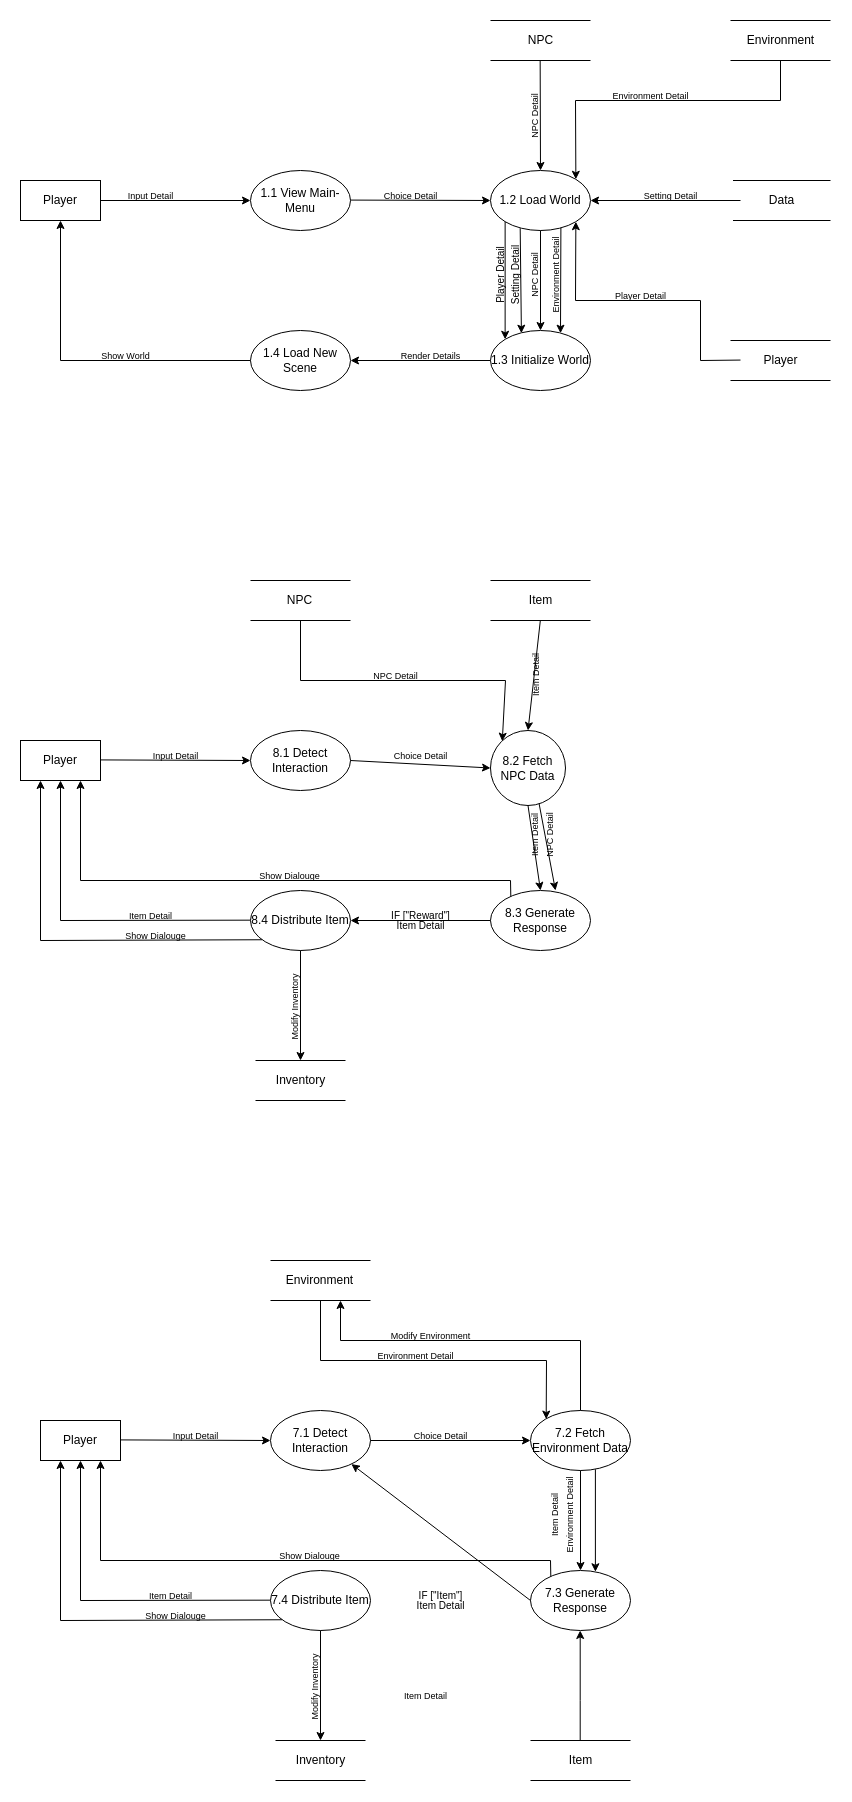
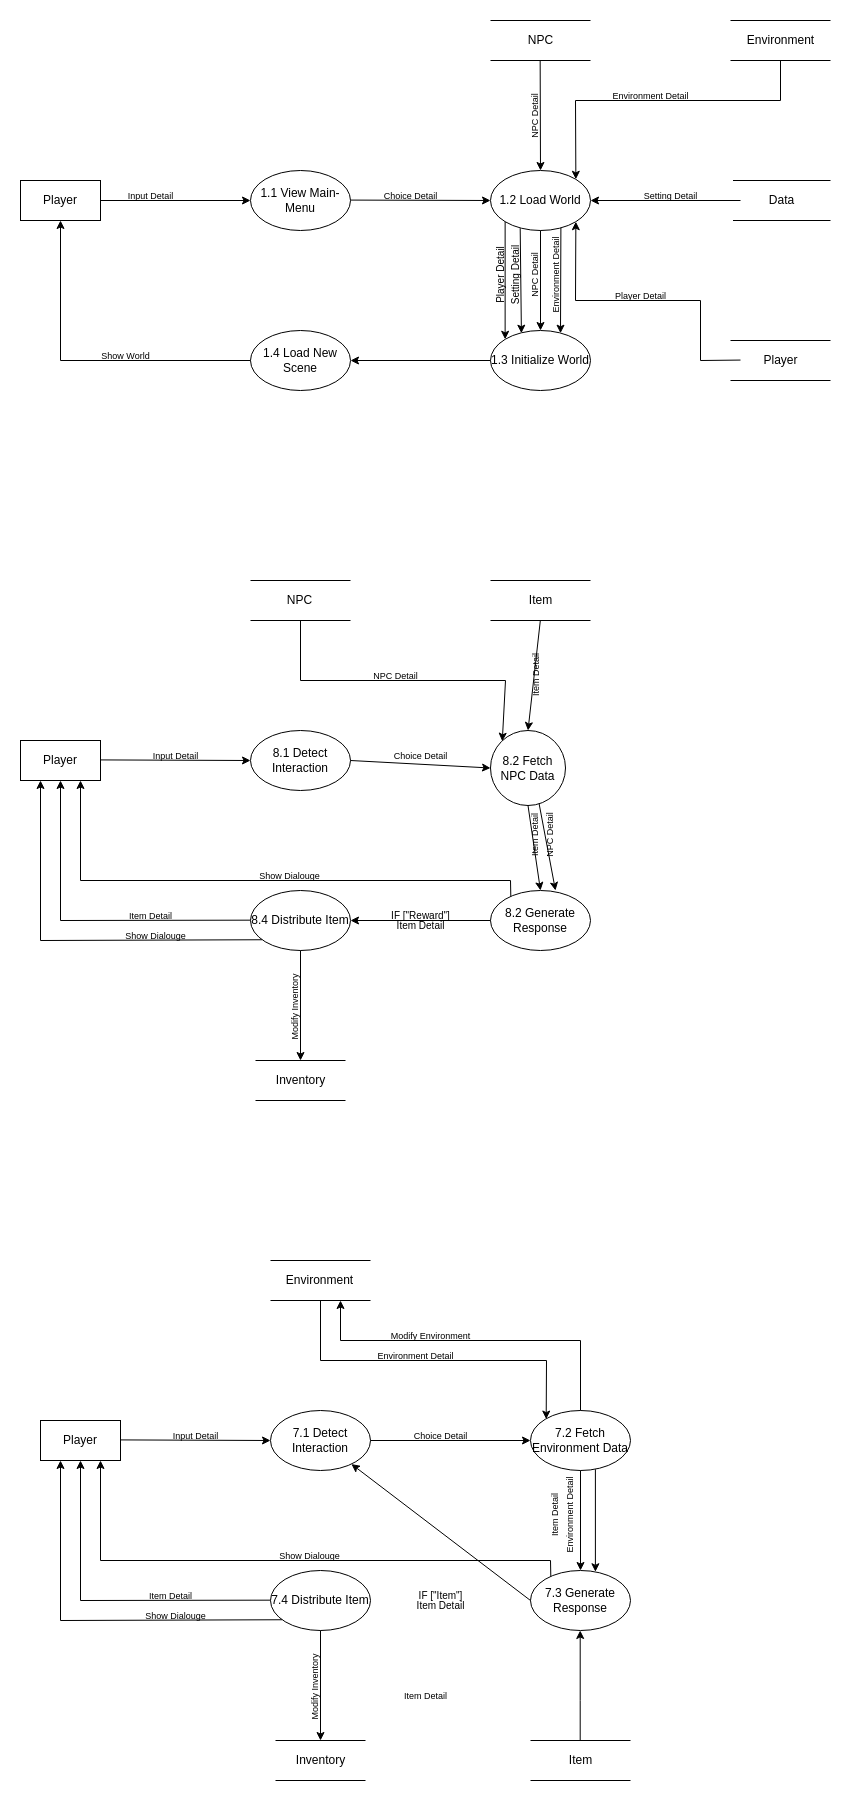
node "Render Details": removed
node "8.3 Generate Response": label "8.3 Generate Response" -> "8.2 Generate Response"
